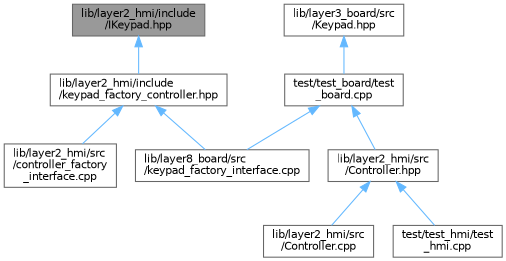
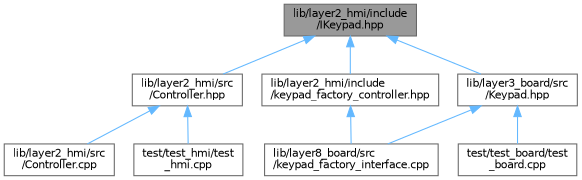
edge "lib/layer3_board/src /Keypad.hpp" -> "lib/layer2_hmi/include /IKeypad.hpp": added
edge "lib/layer8_board/src /keypad_factory_interface.cpp" -> "test/test_board/test _board.cpp": now "lib/layer8_board/src /keypad_factory_interface.cpp" -> "lib/layer3_board/src /Keypad.hpp"
edge "lib/layer2_hmi/src /Controller.hpp" -> "test/test_board/test _board.cpp": now "lib/layer2_hmi/src /Controller.hpp" -> "lib/layer2_hmi/include /IKeypad.hpp"
node "lib/layer2_hmi/src /controller_factory _interface.cpp": removed
